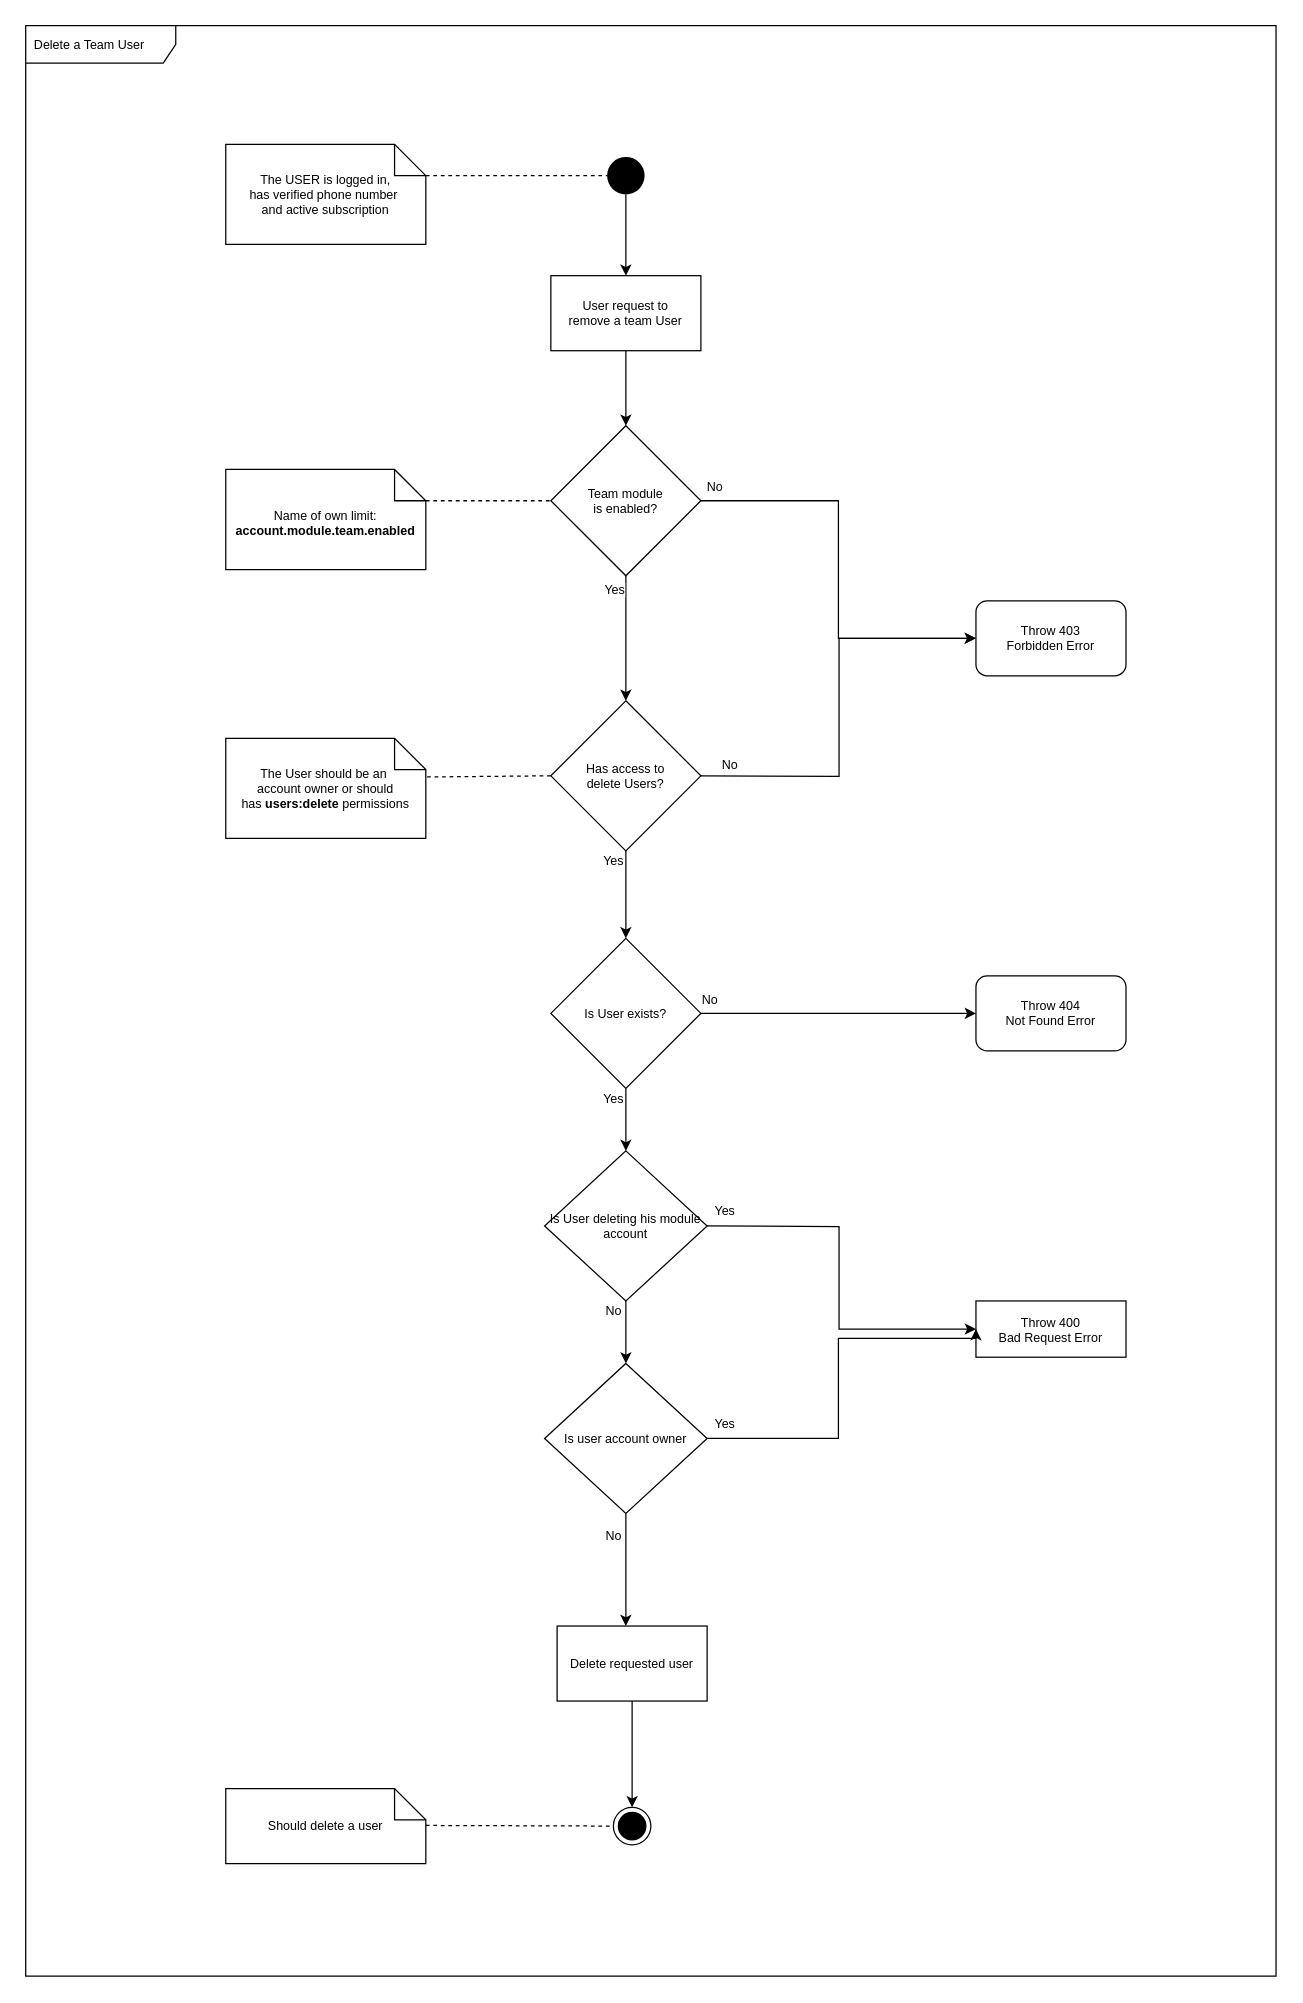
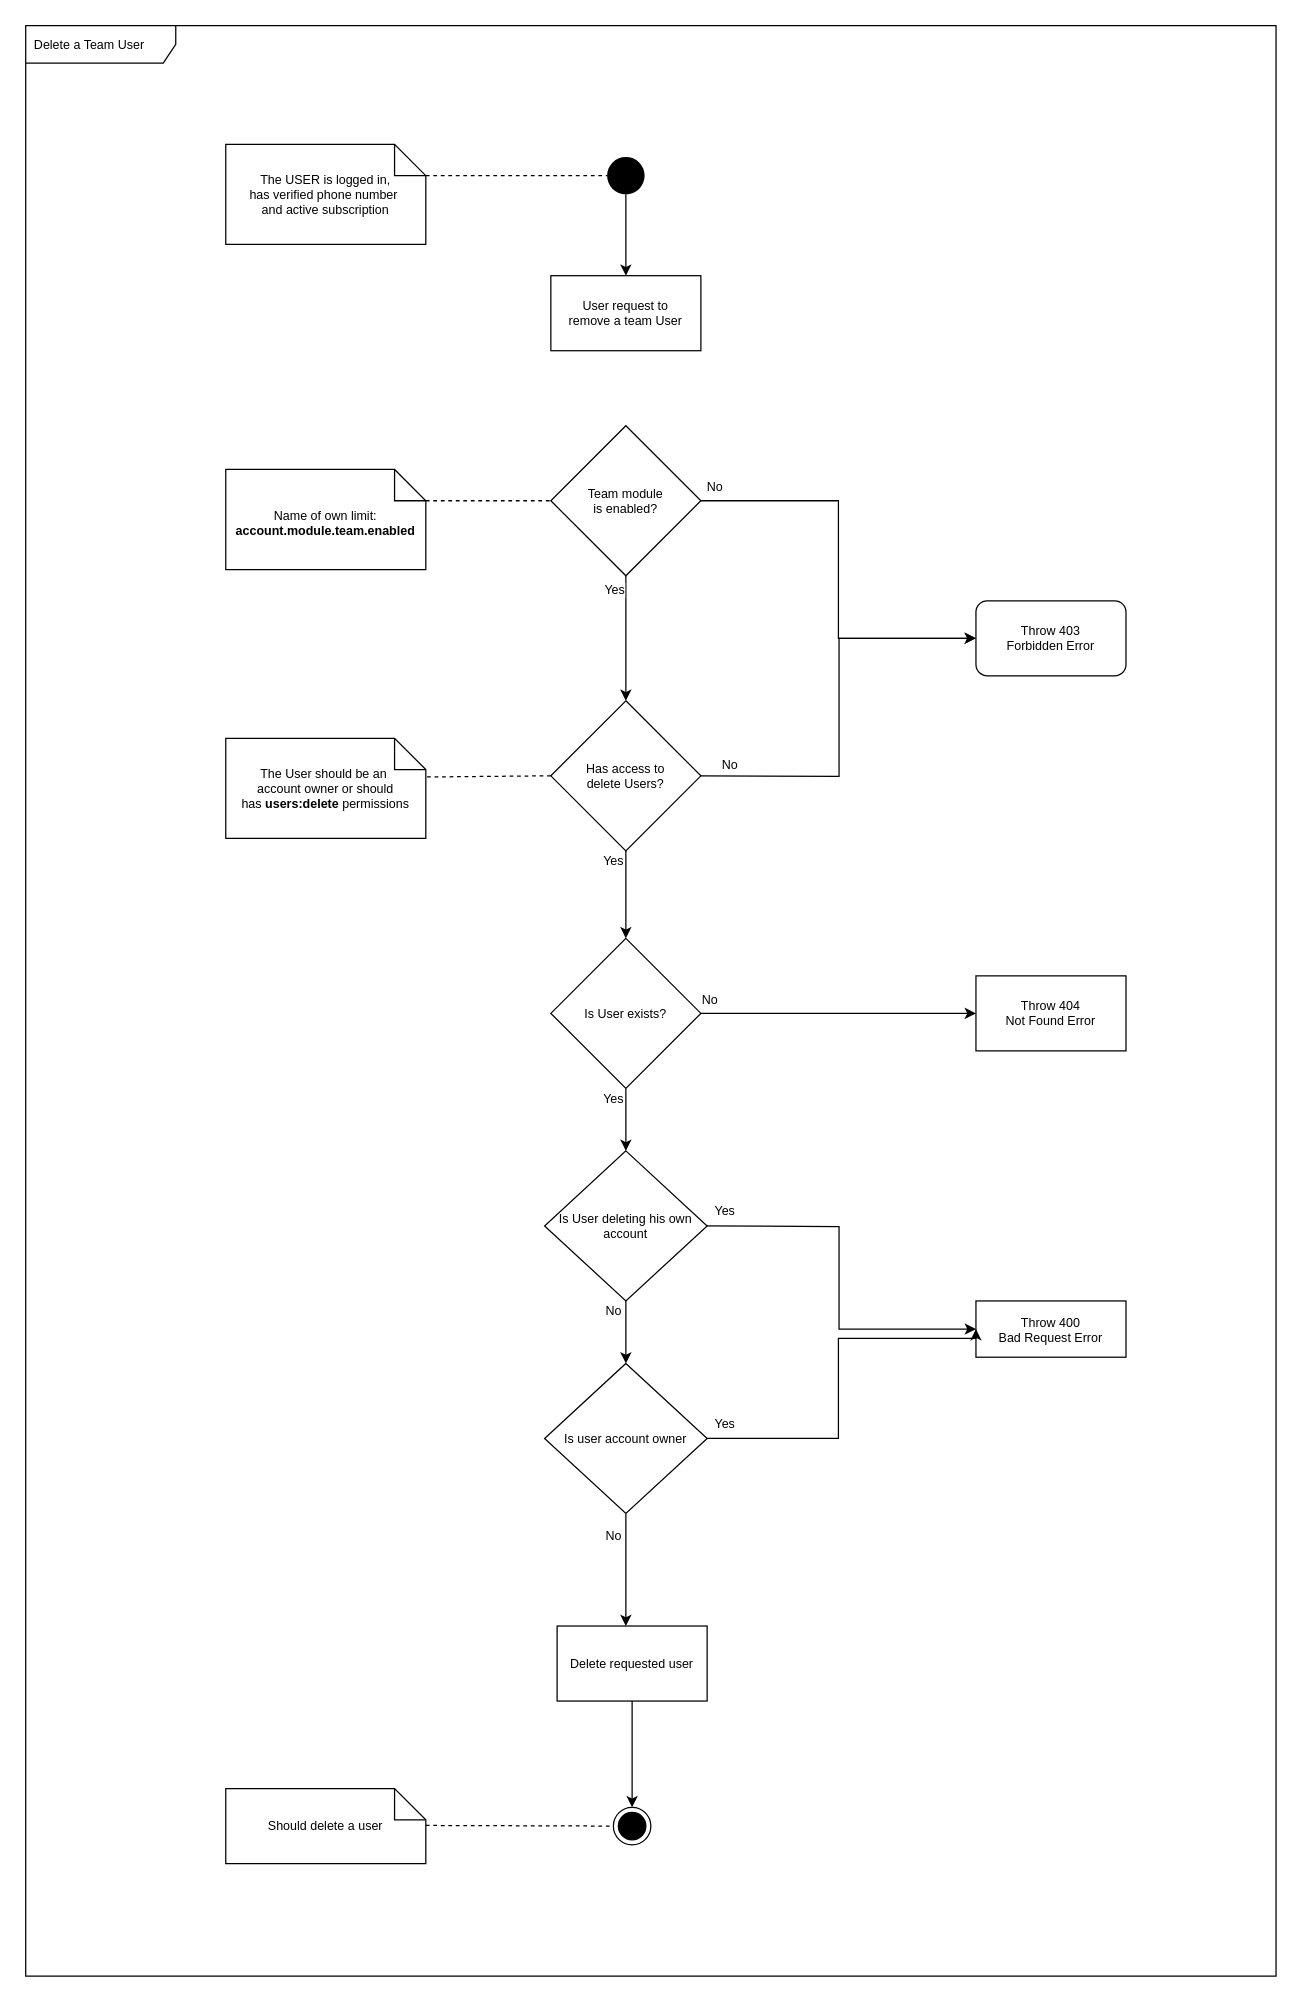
edge "User request to remove a team User" -> "Team module is enabled?": removed
node "Throw 404Not Found Error": shape rounded rectangle -> rectangle
node "Is User deleting his module account": label "Is User deleting his module account" -> "Is User deleting his own account"
